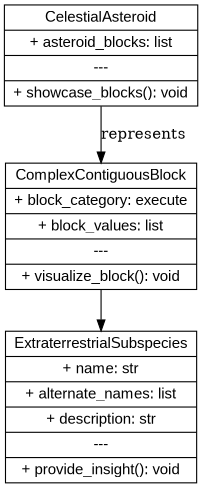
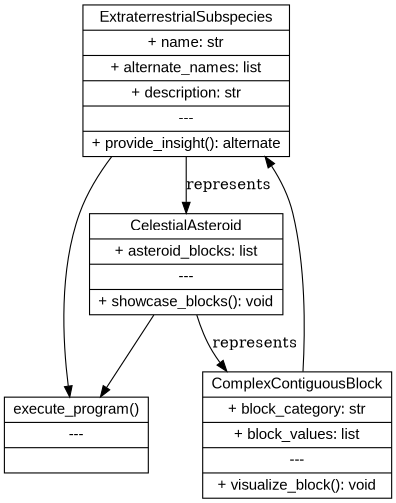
edge "ExtraterrestrialSubspecies" -> "CelestialAsteroid": added, label "represents"
node "ComplexContiguousBlock": text "+ block_category: execute" -> "+ block_category: str"
node "execute_program()": added
node "ExtraterrestrialSubspecies": text "+ provide_insight(): void" -> "+ provide_insight(): alternate"
